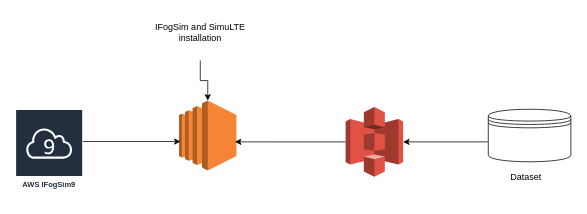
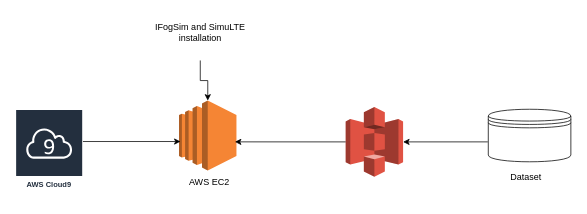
node "AWS EC2": added
node "AWS IFogSim9": label "AWS IFogSim9" -> "AWS Cloud9"
